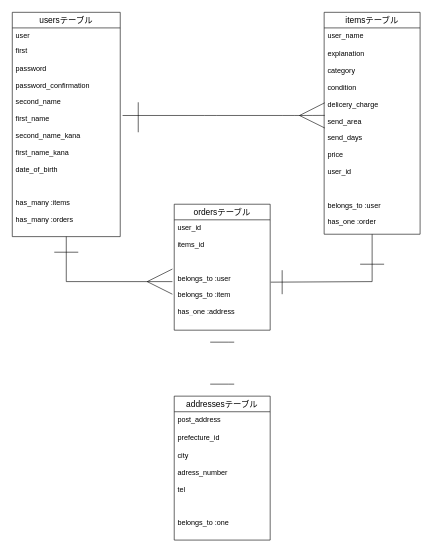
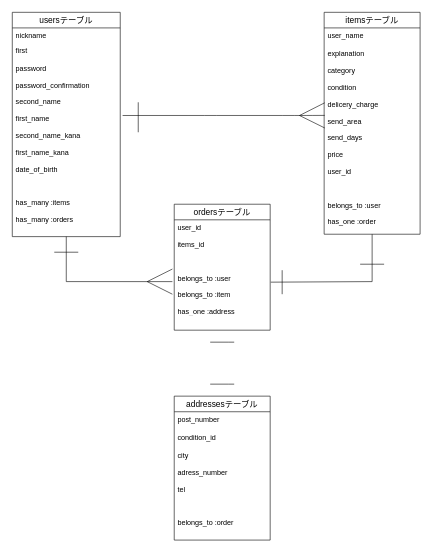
node "user": label "user" -> "nickname"
node "post_address": label "post_address" -> "post_number"
node "prefecture_id": label "prefecture_id" -> "condition_id"
node "city adress_number tel belongs_to :one": label "city adress_number tel belongs_to :one" -> "city adress_number tel belongs_to :order"
